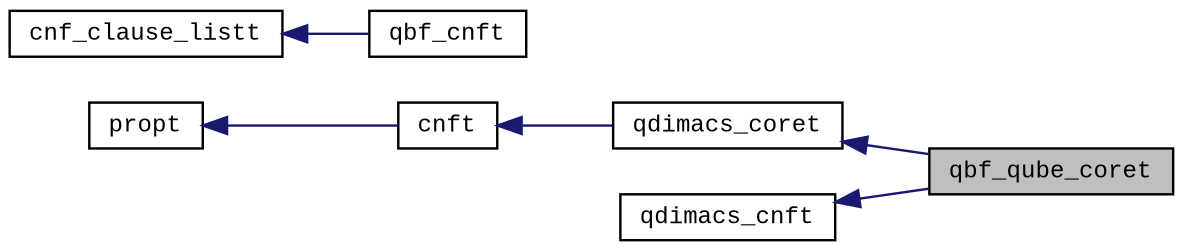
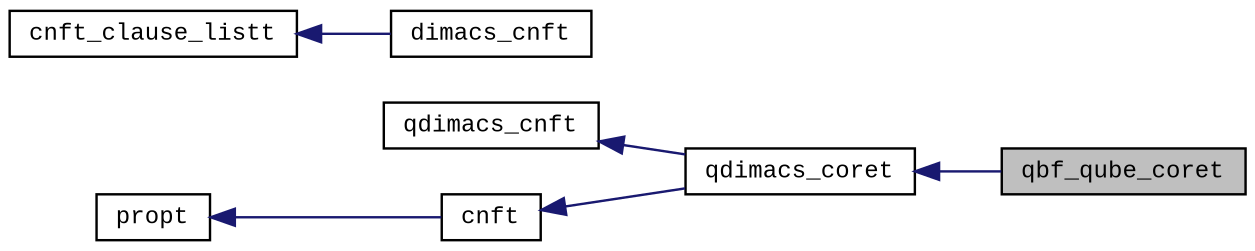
node "cnf_clause_listt": label "cnf_clause_listt" -> "cnft_clause_listt"
node "qbf_cnft": label "qbf_cnft" -> "dimacs_cnft"
edge "qbf_qube_coret" -> "qdimacs_cnft": now "qdimacs_coret" -> "qdimacs_cnft"
